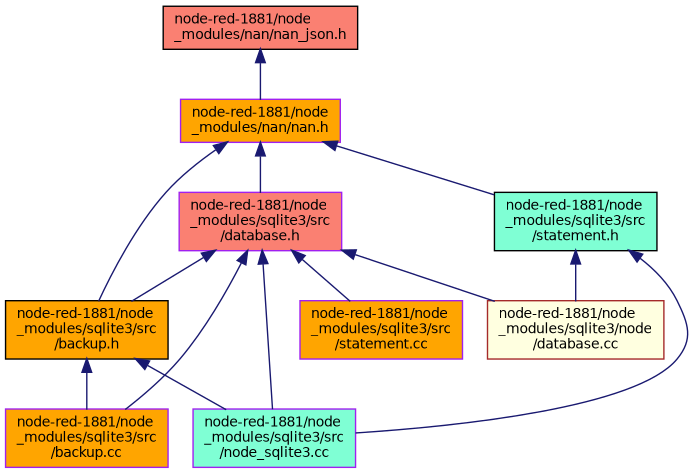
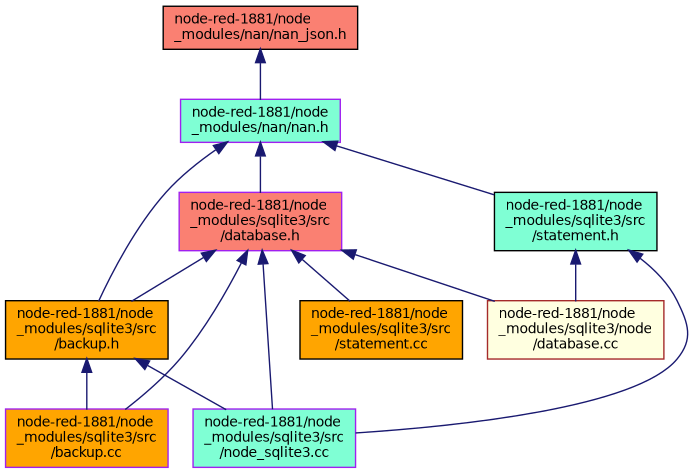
node "node-red-1881/node _modules/nan/nan.h": fillcolor orange -> aquamarine
node "node-red-1881/node _modules/sqlite3/src /statement.cc": color purple -> black
